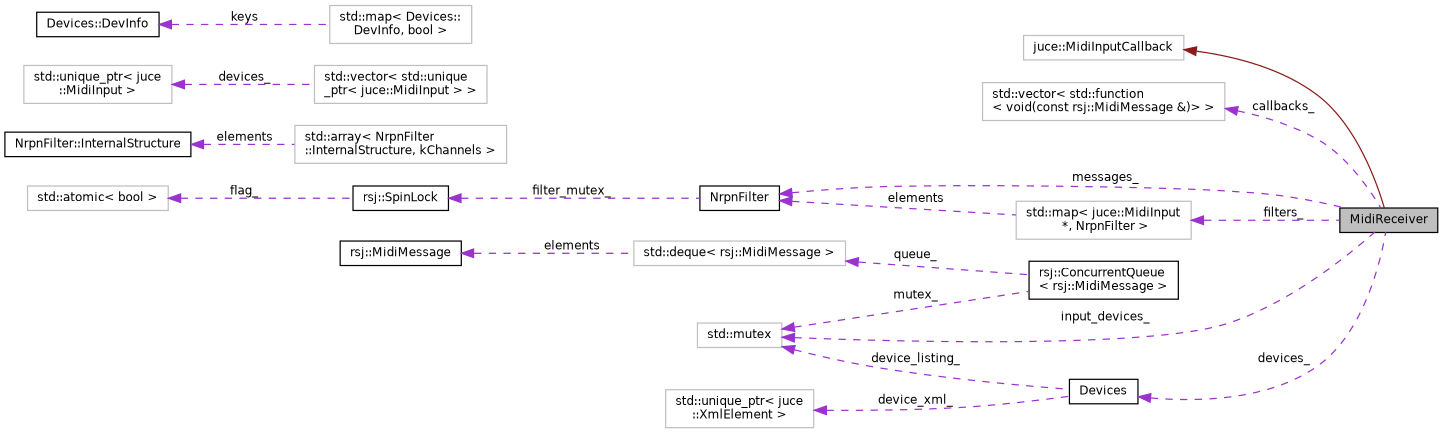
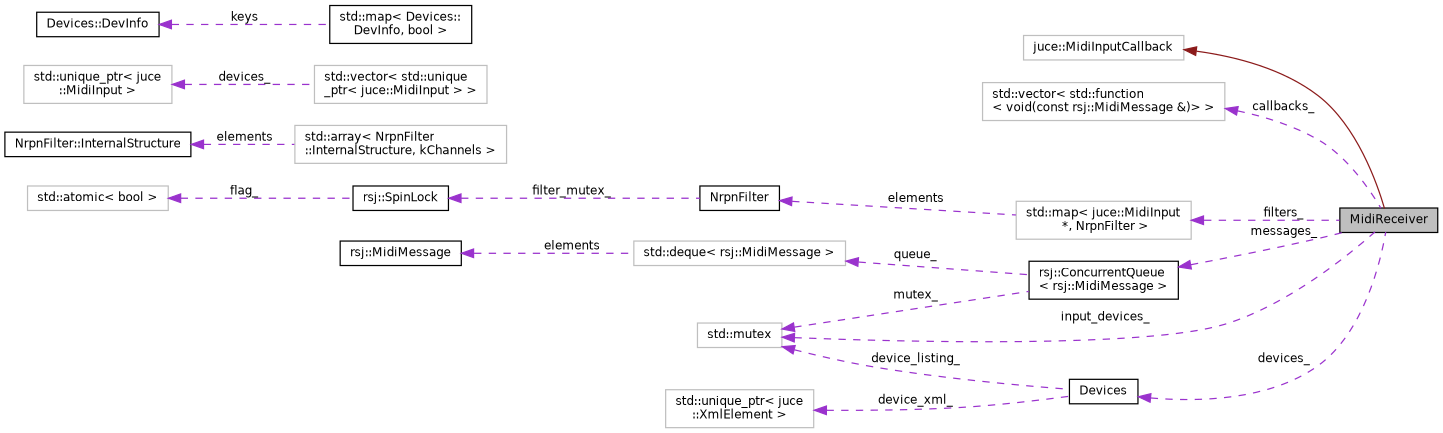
node "std::map< Devices:: DevInfo, bool >": color grey75 -> black
edge "MidiReceiver" -> "NrpnFilter": now "MidiReceiver" -> "rsj::ConcurrentQueue < rsj::MidiMessage >"
